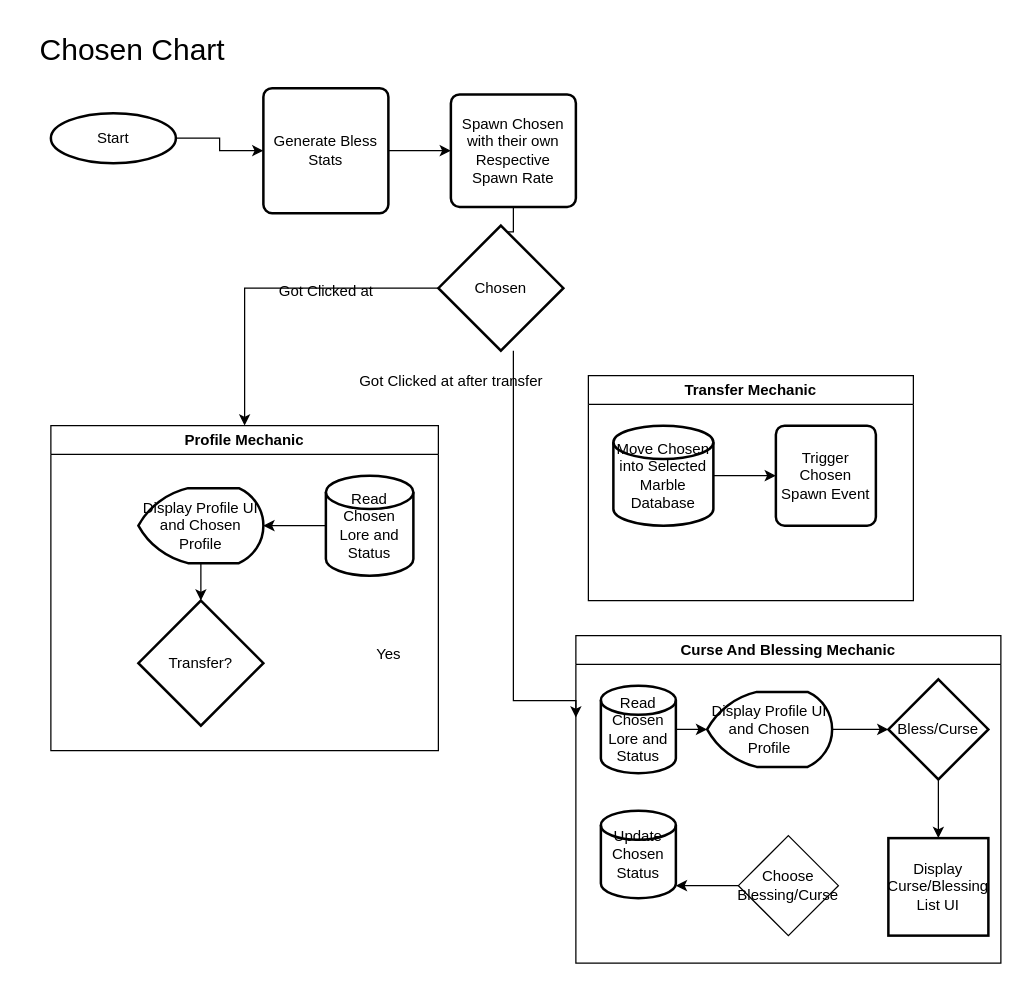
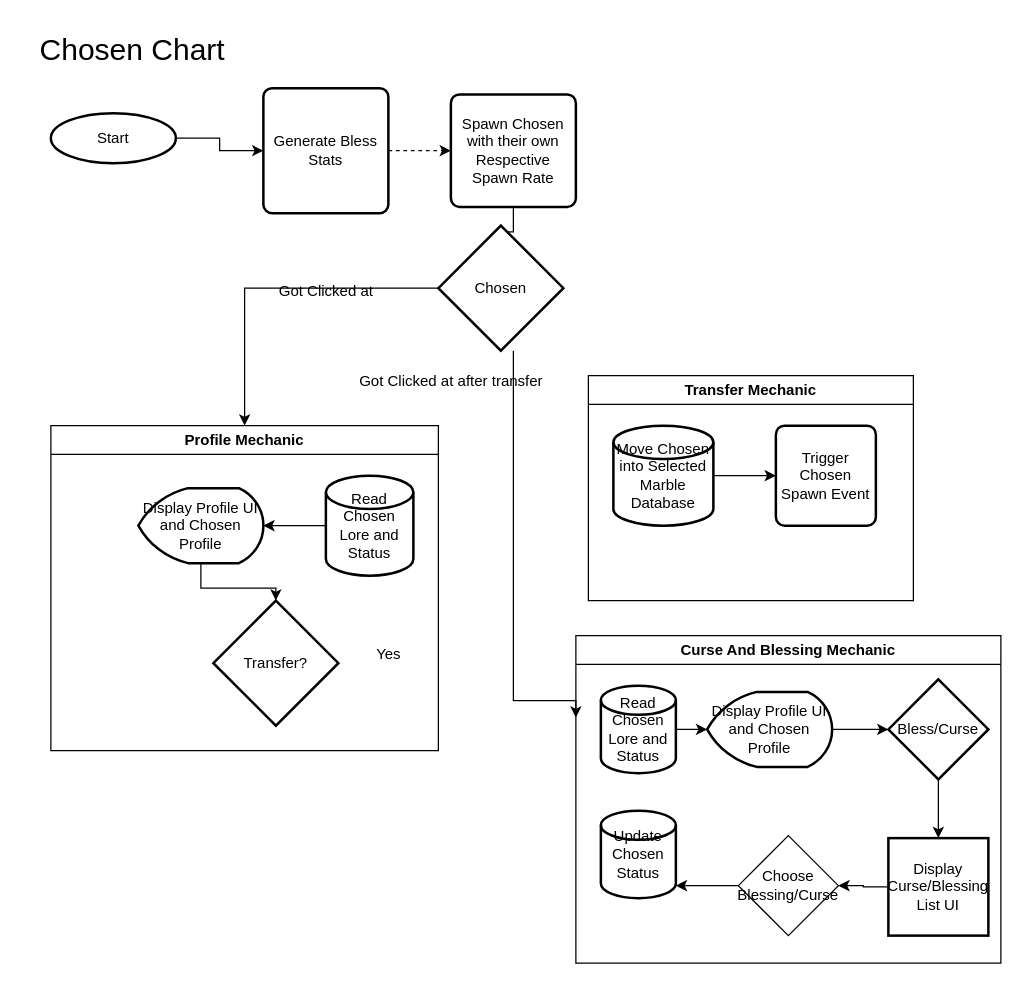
edge "Generate Bless Stats" -> "Spawn Chosen with their own Respective Spawn Rate": style solid -> dashed
node "Transfer?": moved (201, 663) -> (276, 663)
edge "Display Curse/Blessing List UI" -> "Choose Blessing/Curse": added
